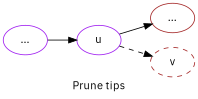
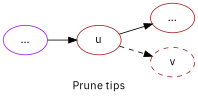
node "u": color purple -> brown
